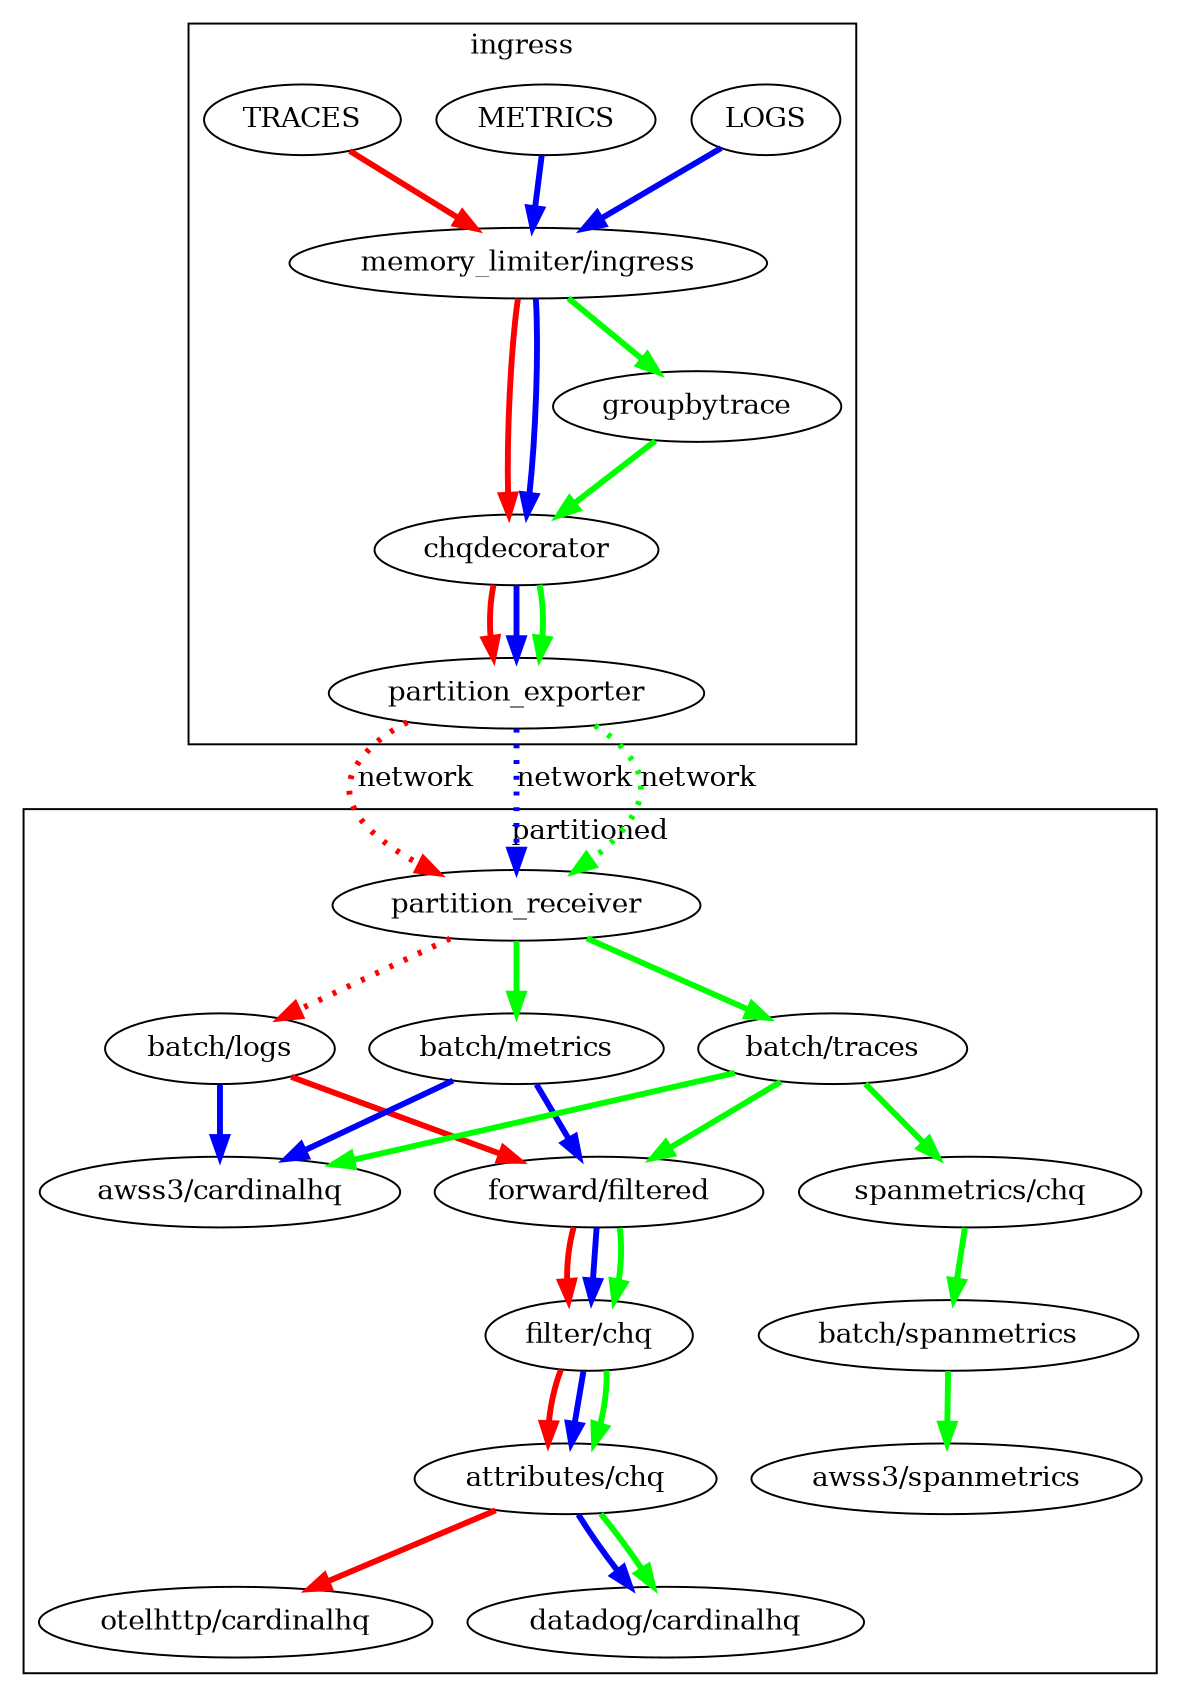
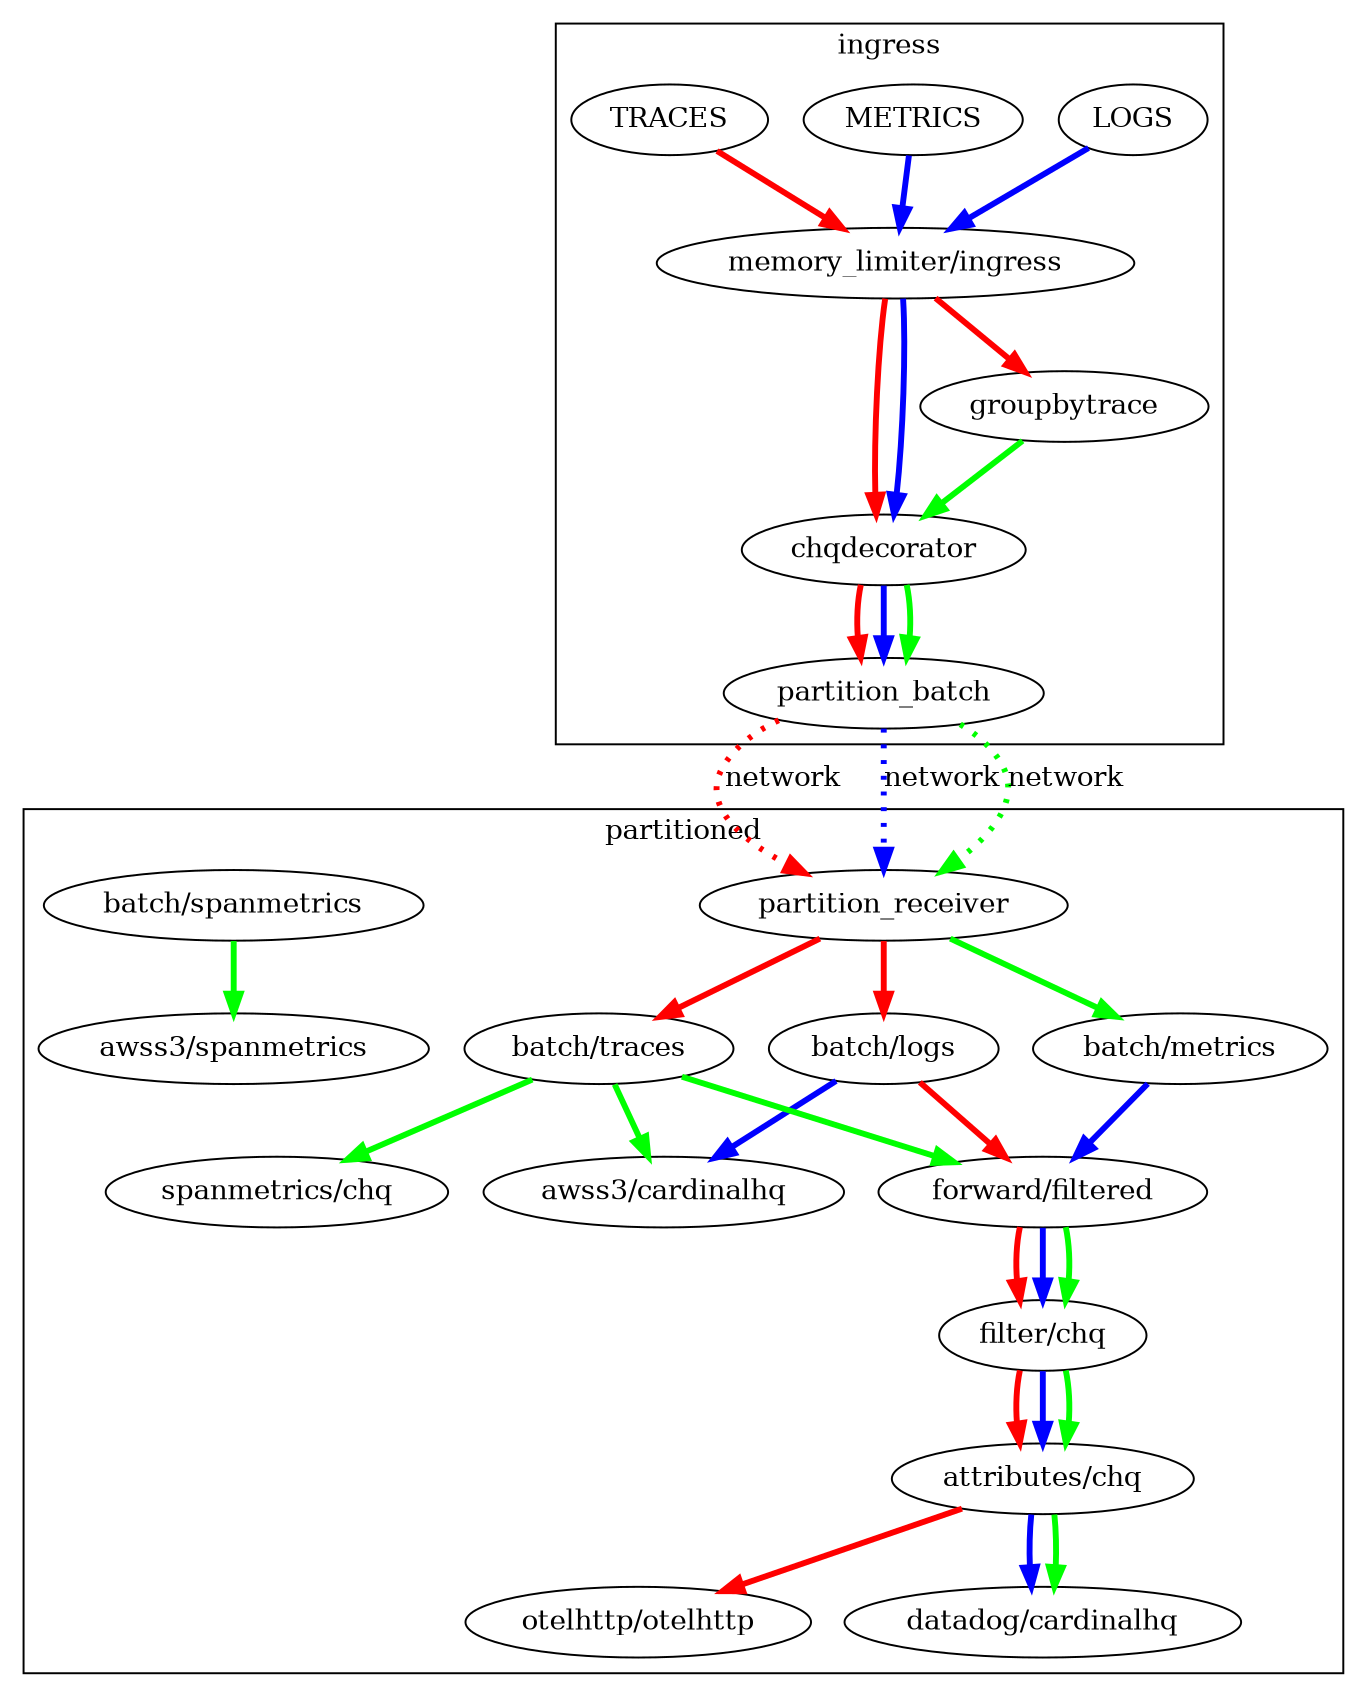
edge "memory_limiter/ingress" -> "groupbytrace": color green -> red
node "partition_exporter": label "partition_exporter" -> "partition_batch"
edge "partition_receiver" -> "batch/logs": style dotted -> solid
edge "partition_receiver" -> "batch/traces": color green -> red
edge "batch/metrics" -> "awss3/cardinalhq": removed
edge "spanmetrics/chq" -> "batch/spanmetrics": removed
node "otelhttp/cardinalhq": label "otelhttp/cardinalhq" -> "otelhttp/otelhttp"
